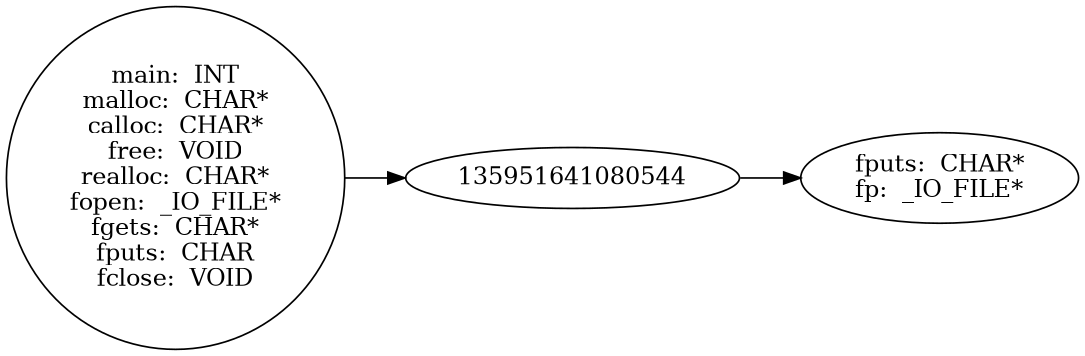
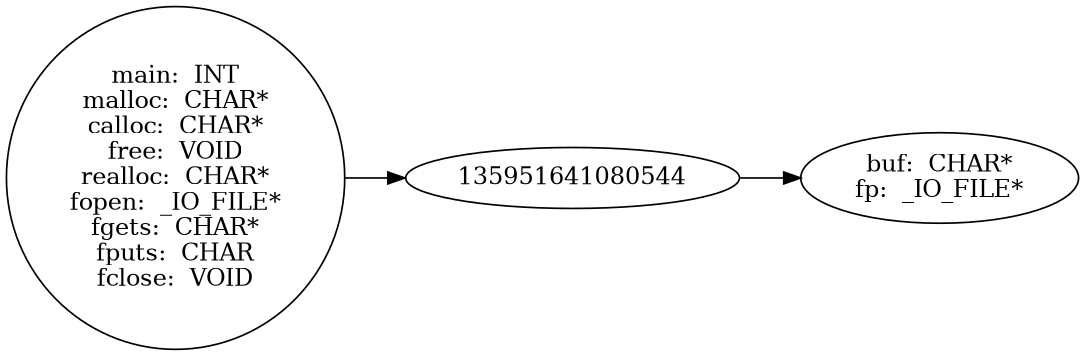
node "fputs:  CHAR* fp:  _IO_FILE*": label "fputs:  CHAR* fp:  _IO_FILE*" -> "buf:  CHAR* fp:  _IO_FILE*"
